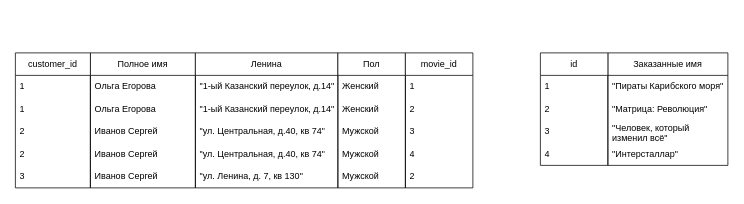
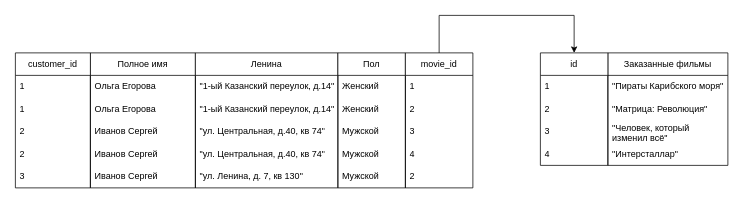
edge "movie_id" -> "id": added
node "Заказанные имя": label "Заказанные имя" -> "Заказанные фильмы"
